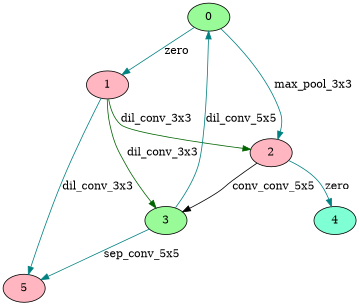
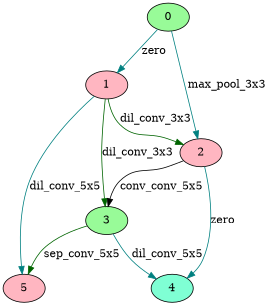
edge "3" -> "0": now "3" -> "4"
edge "1" -> "5": label "dil_conv_3x3" -> "dil_conv_5x5"
edge "3" -> "5": color teal -> darkgreen
